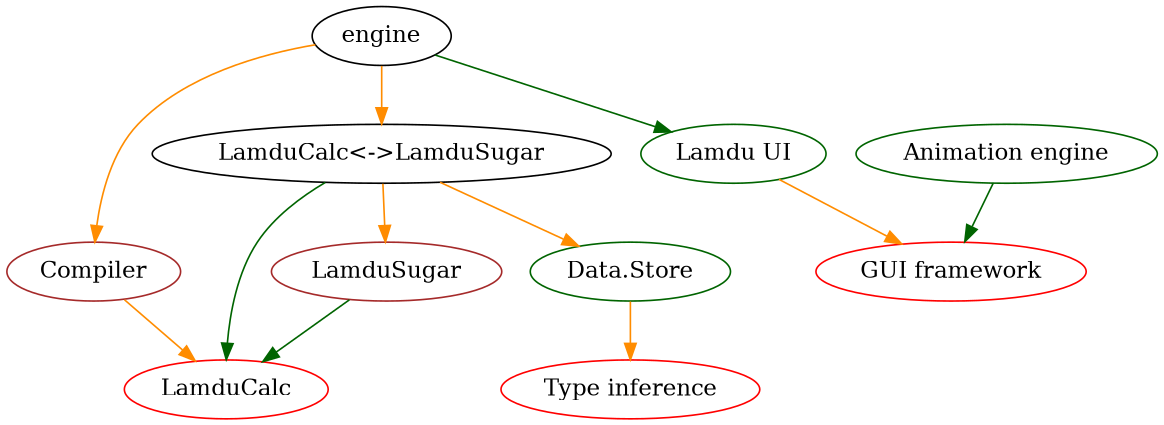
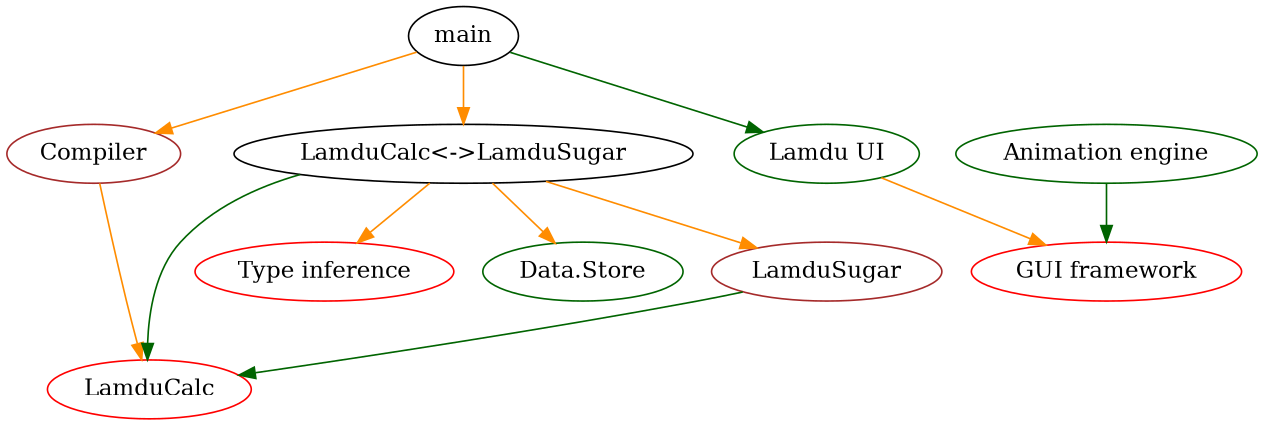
node "engine": label "engine" -> "main"
edge "Data.Store" -> "Type inference": now "LamduCalc<->LamduSugar" -> "Type inference"
